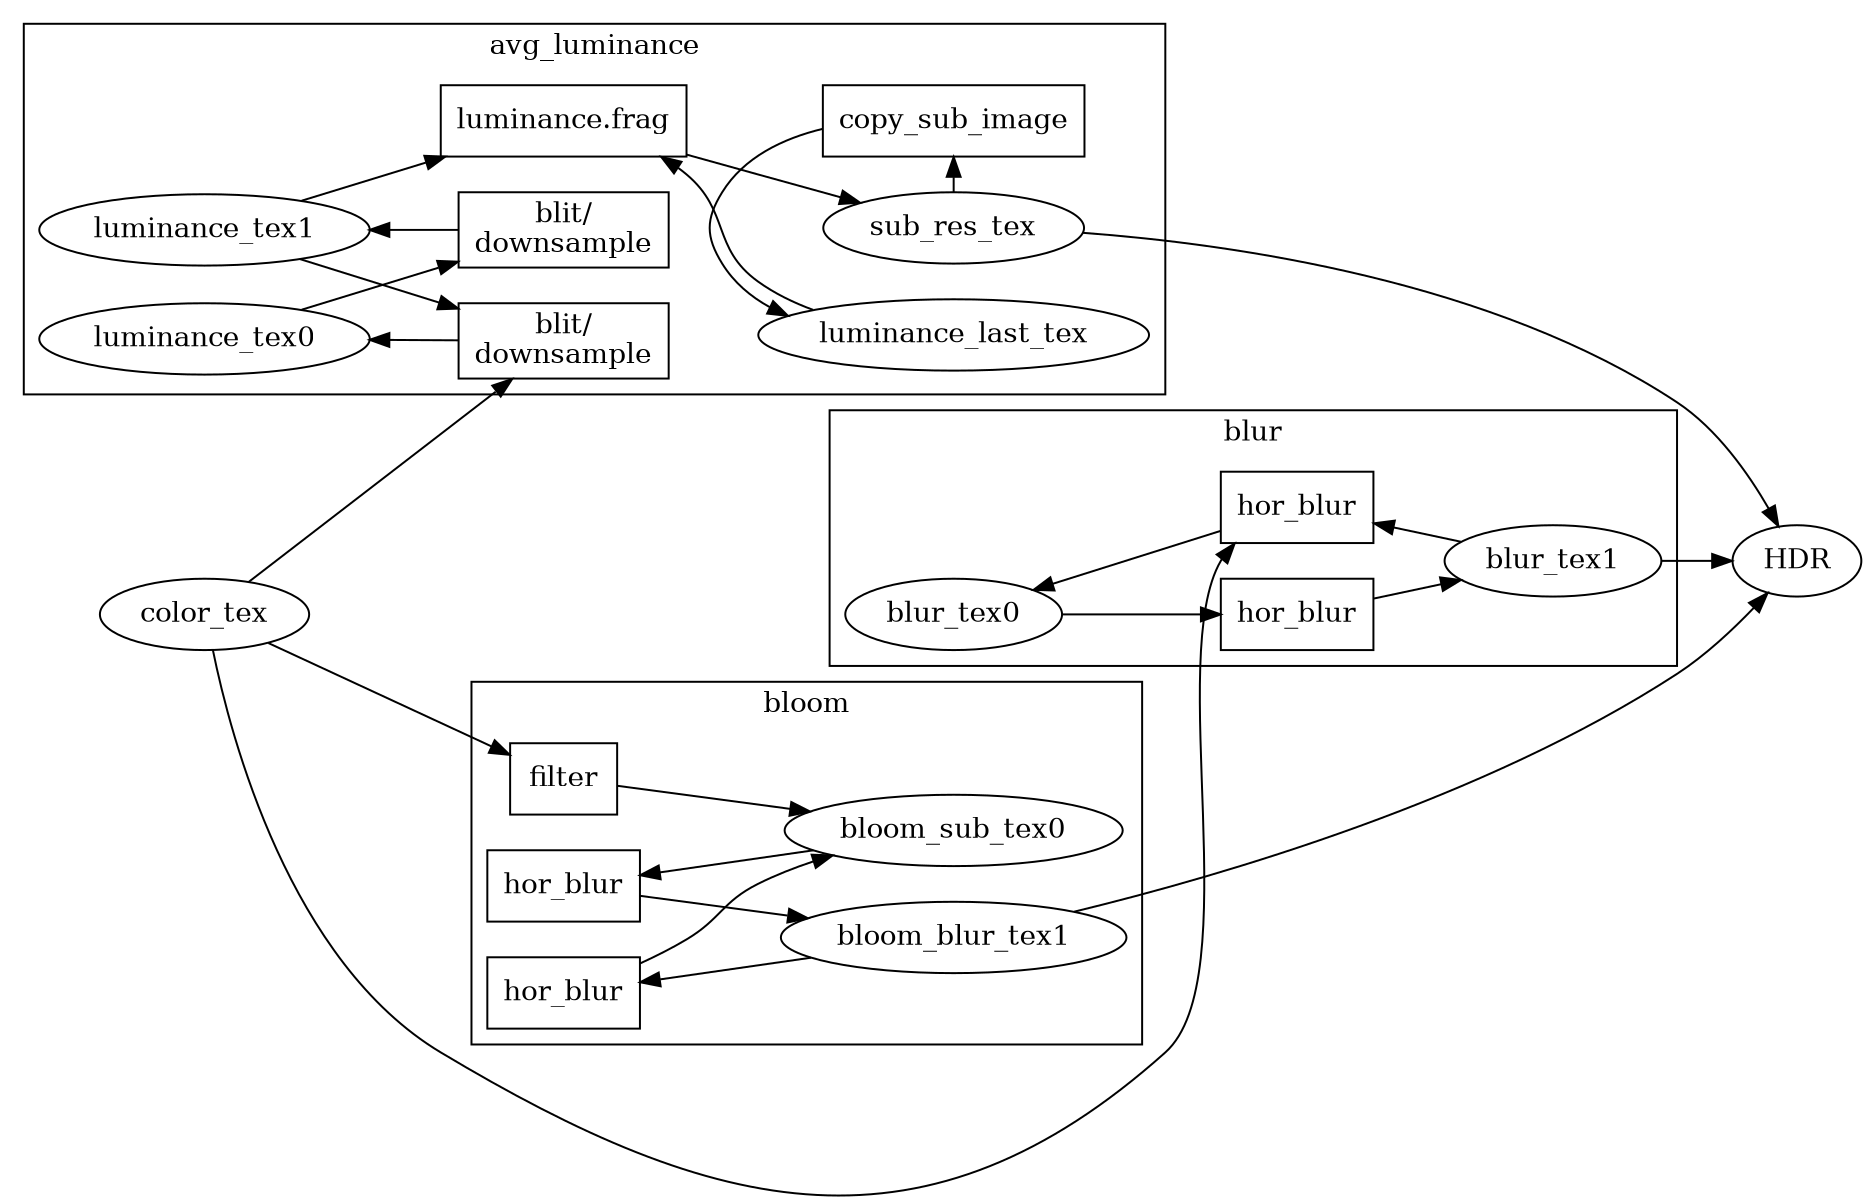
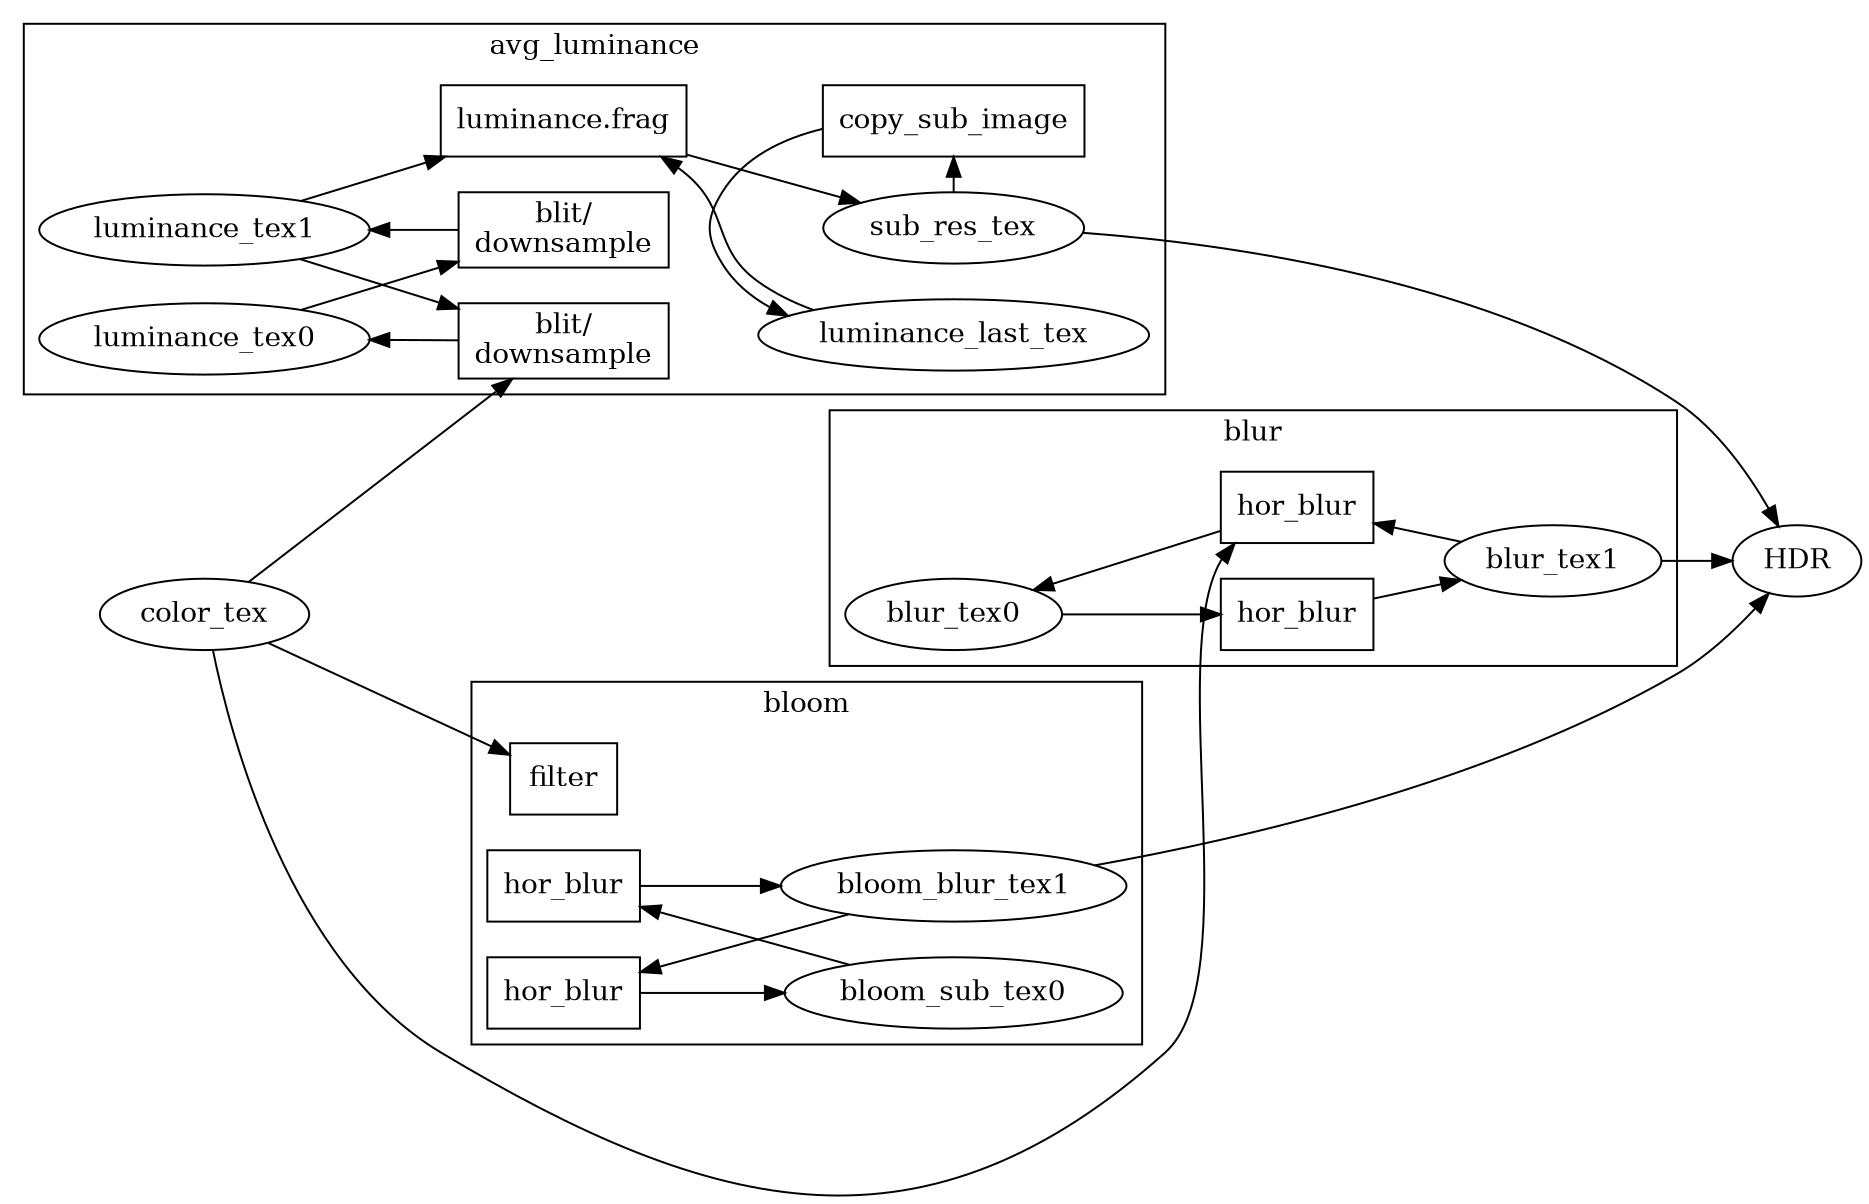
edge "filter" -> "bloom_sub_tex0": removed
